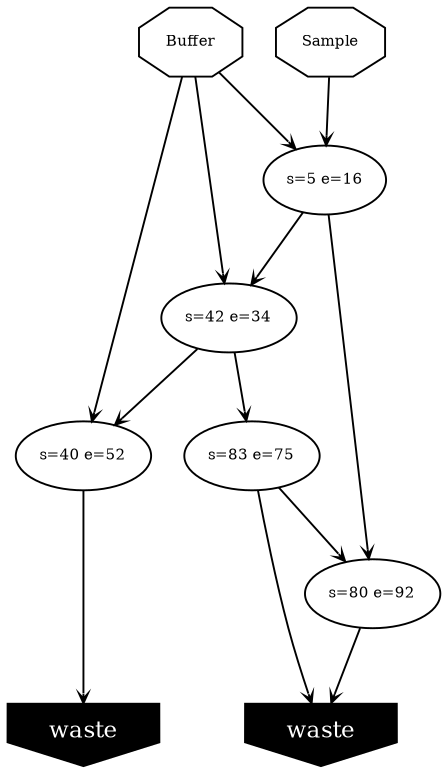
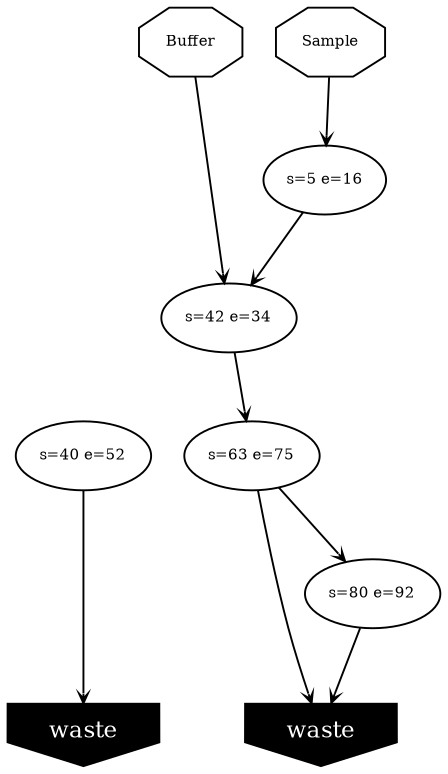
edge "Buffer" -> "s=5 e=16": removed
edge "Buffer" -> "s=40 e=52": removed
edge "s=5 e=16" -> "s=80 e=92": removed
edge "s=42 e=34" -> "s=40 e=52": removed
node "s=83 e=75": label "s=83 e=75" -> "s=63 e=75"
